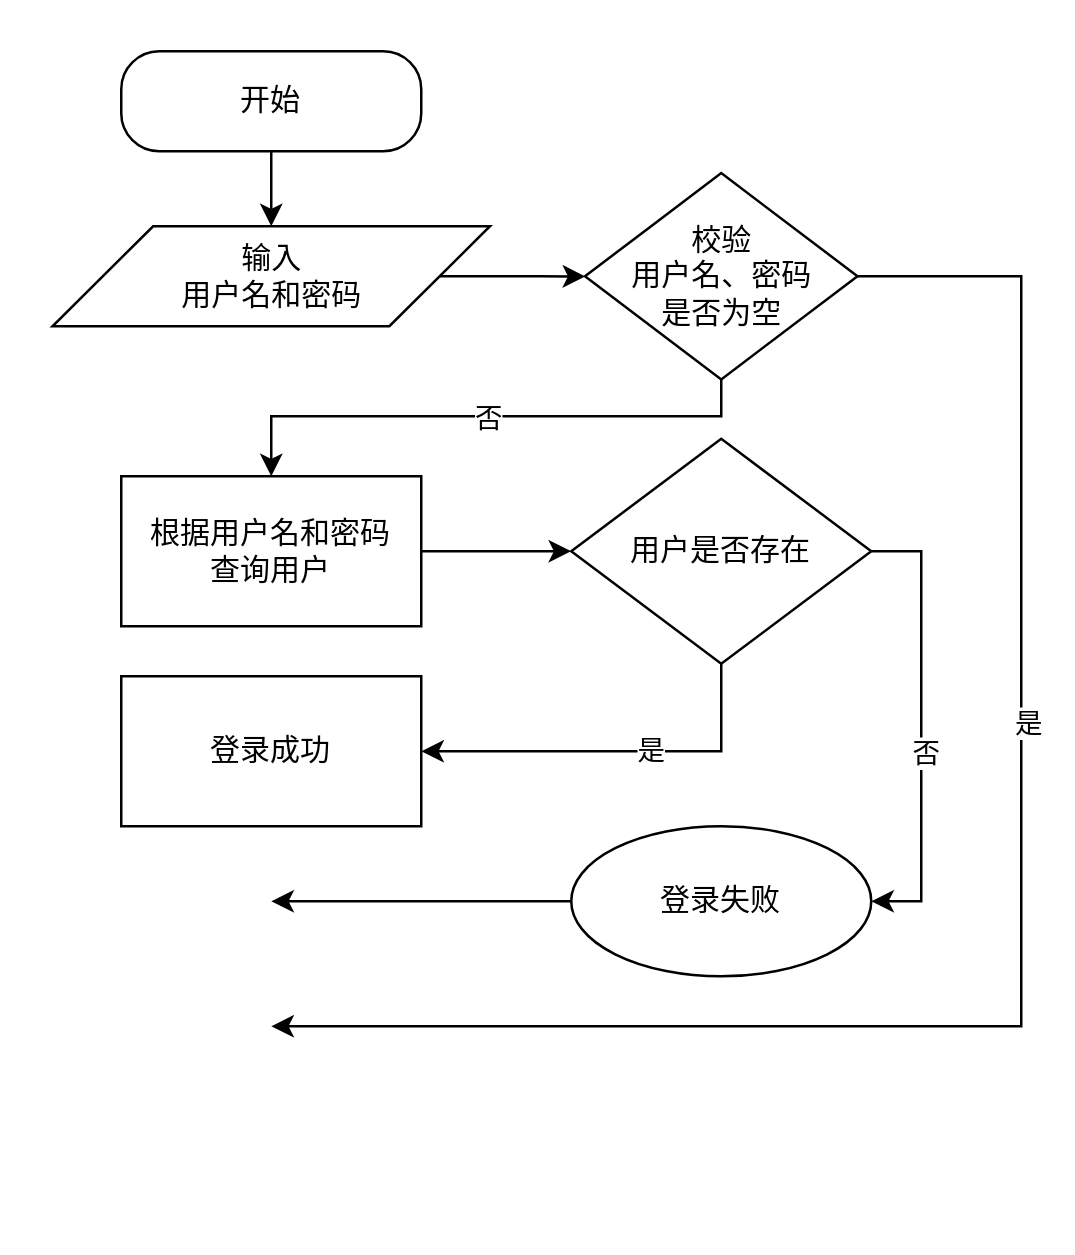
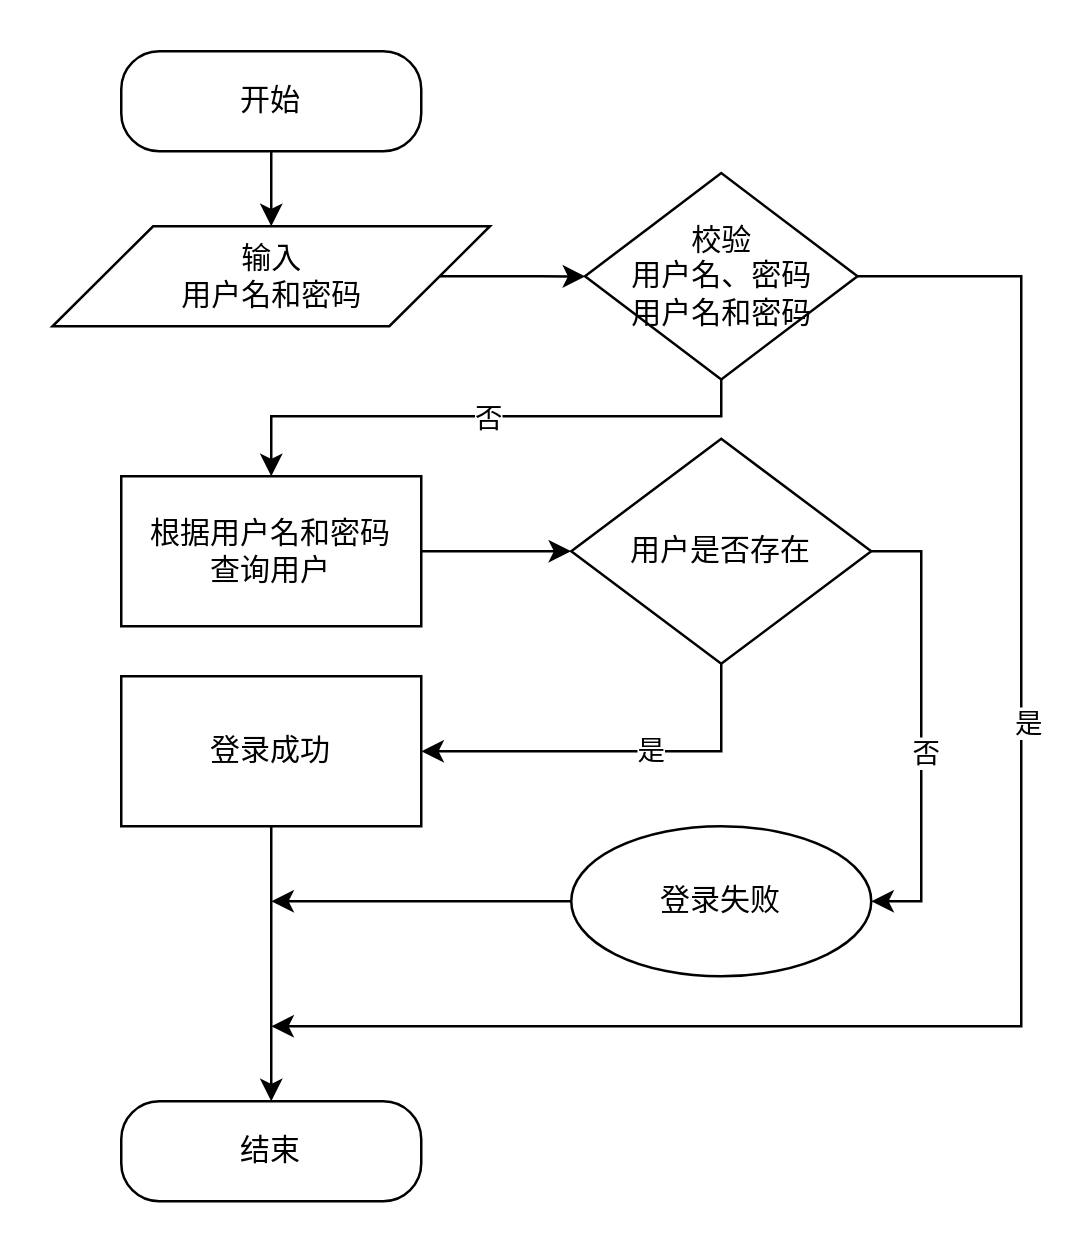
node "校验 用户名、密码 是否为空": label "校验 用户名、密码 是否为空" -> "校验 用户名、密码 用户名和密码"
edge "登录成功" -> "结束": added
node "结束": added
